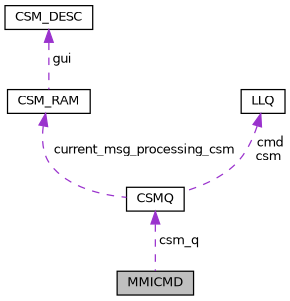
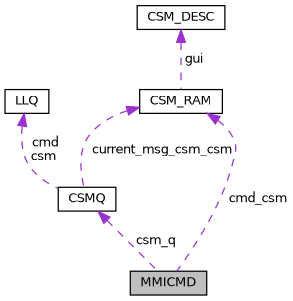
edge "CSMQ" -> "CSM_RAM": label " current_msg_processing_csm" -> " current_msg_csm_csm"
edge "MMICMD" -> "CSM_RAM": added, label "cmd_csm"
